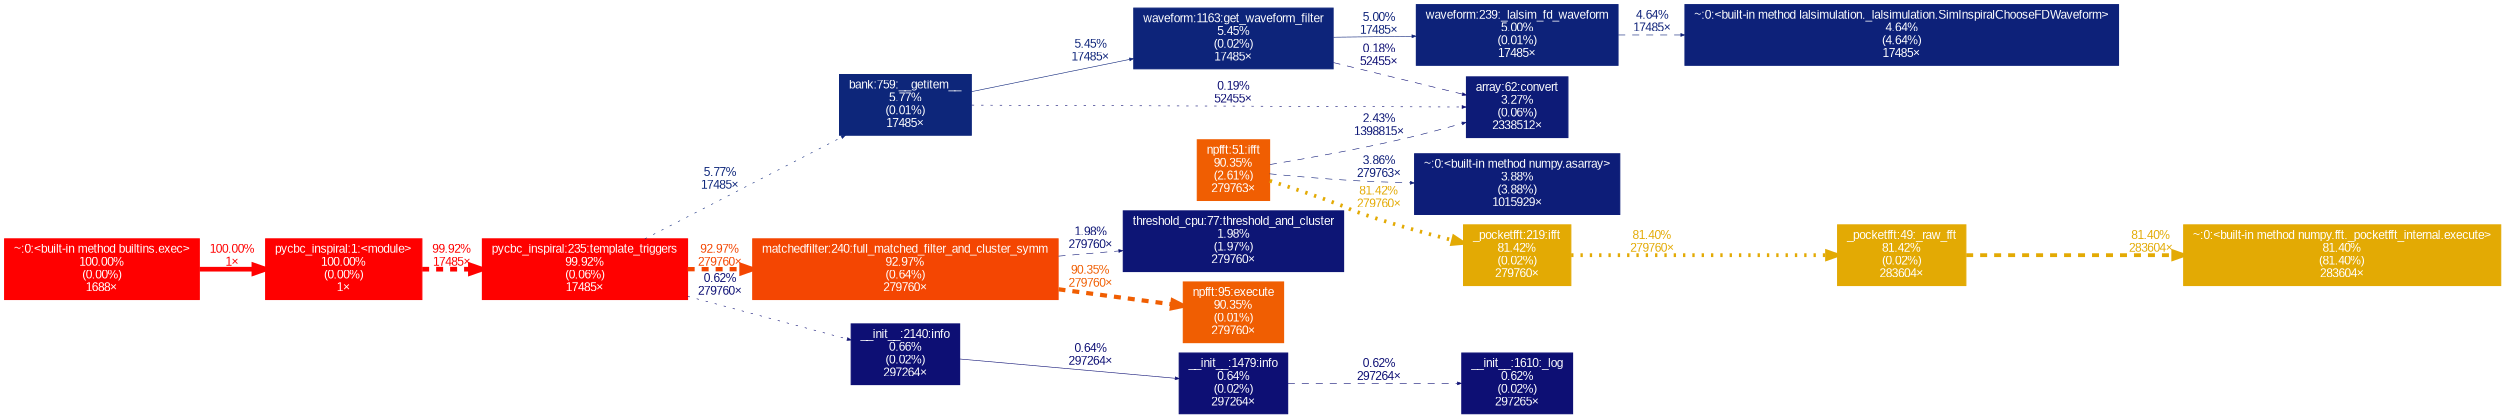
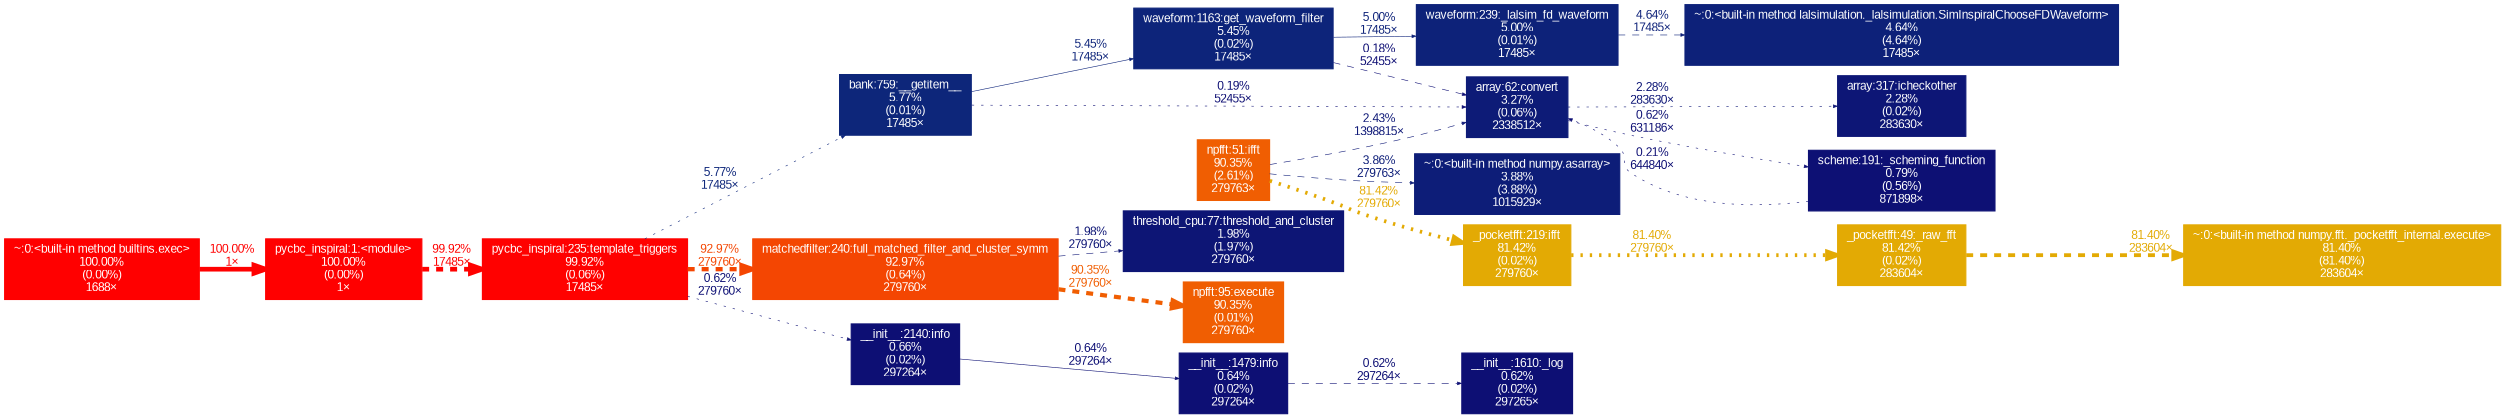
node "array:317:icheckother 2.28% (0.02%) 283630×": added
node "scheme:191:_scheming_function 0.79% (0.56%) 871898×": added
